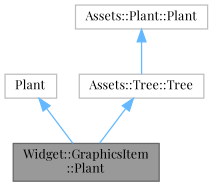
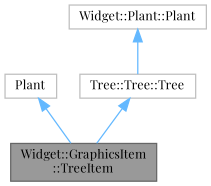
node "Assets::Plant::Plant": label "Assets::Plant::Plant" -> "Widget::Plant::Plant"
node "Assets::Tree::Tree": label "Assets::Tree::Tree" -> "Tree::Tree::Tree"
node "Widget::GraphicsItem ::Plant": label "Widget::GraphicsItem ::Plant" -> "Widget::GraphicsItem ::TreeItem"
